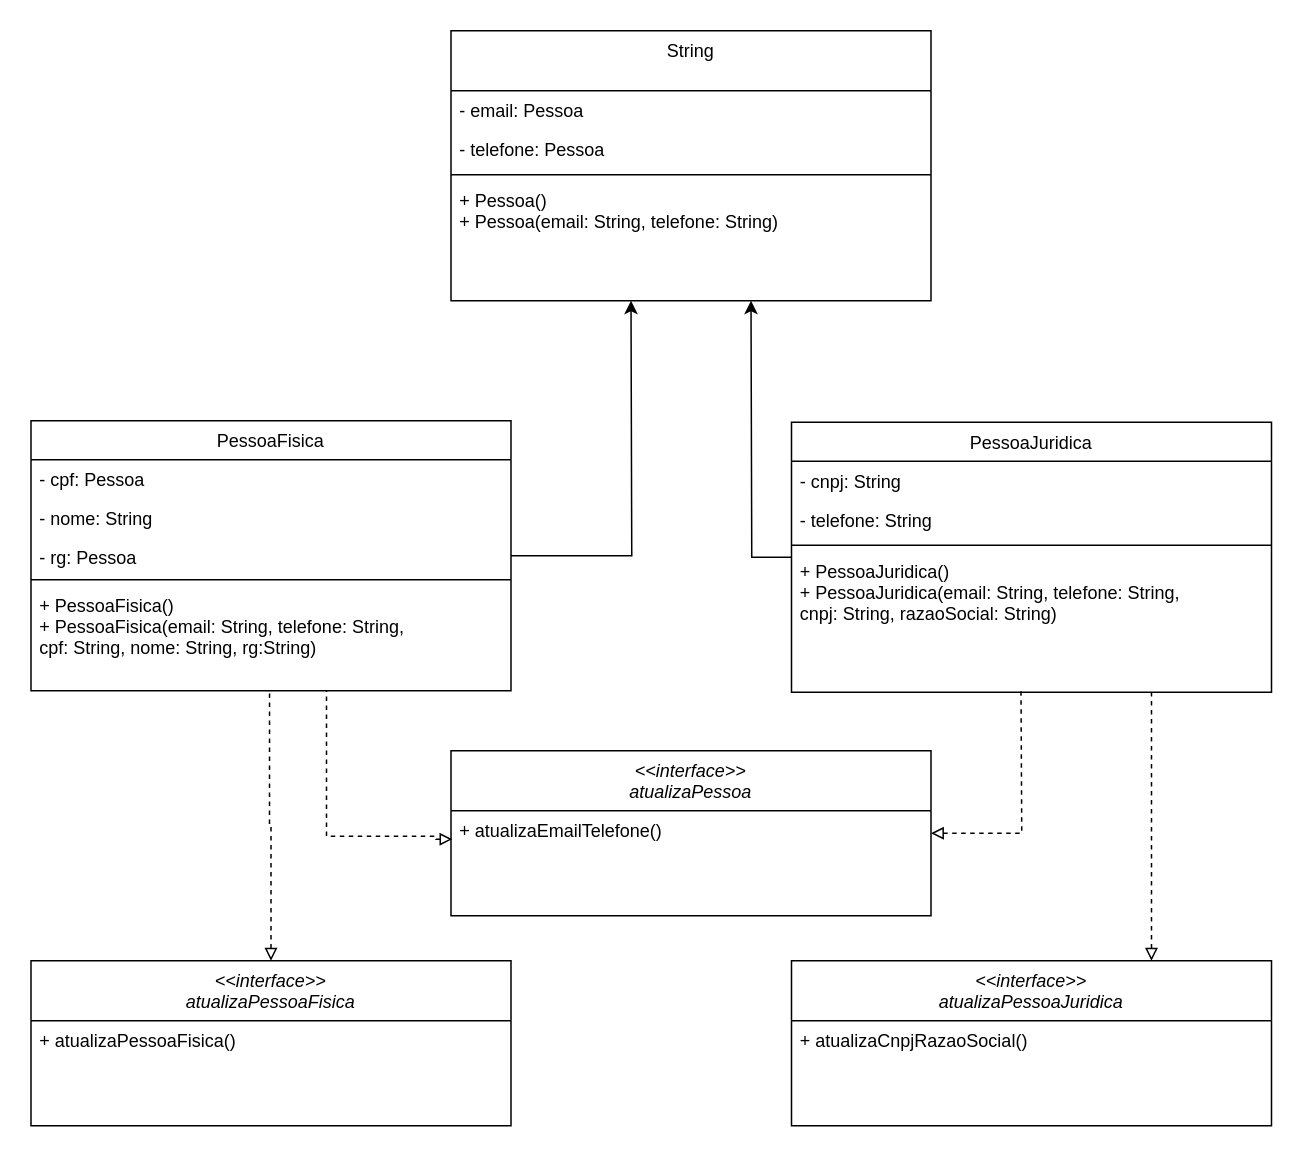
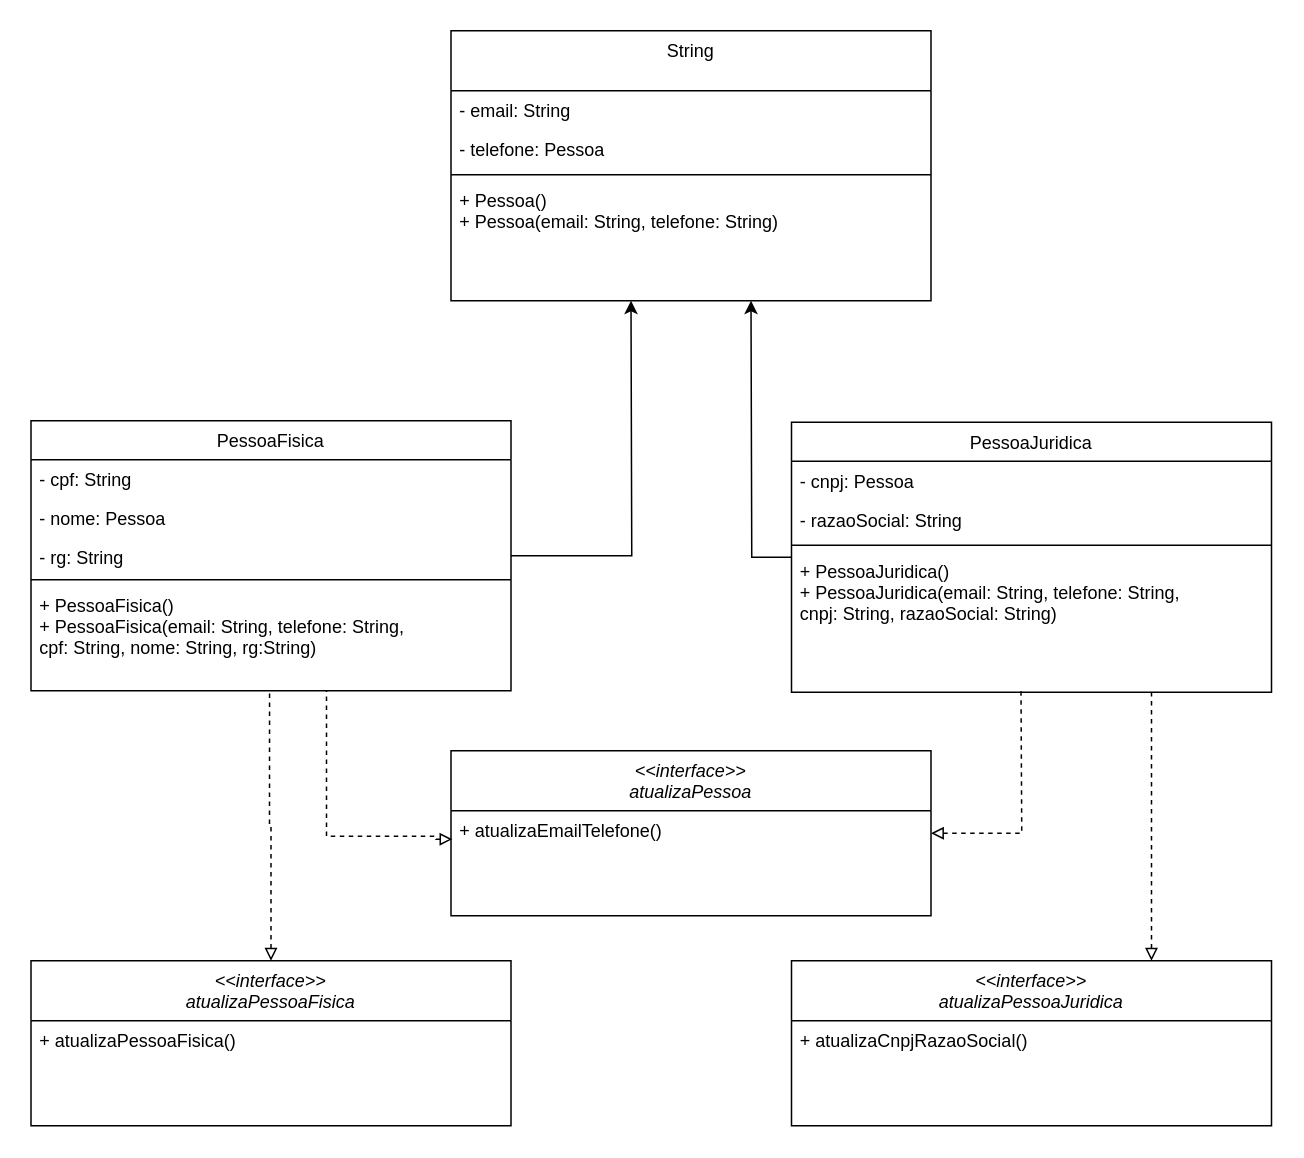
node "- email: Pessoa": label "- email: Pessoa" -> "- email: String"
node "- cpf: Pessoa": label "- cpf: Pessoa" -> "- cpf: String"
node "- cnpj: String": label "- cnpj: String" -> "- cnpj: Pessoa"
node "- nome: String": label "- nome: String" -> "- nome: Pessoa"
node "- telefone: String": label "- telefone: String" -> "- razaoSocial: String"
node "- rg: Pessoa": label "- rg: Pessoa" -> "- rg: String"
